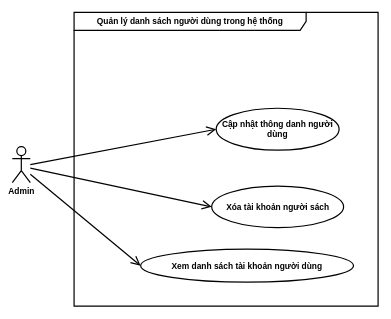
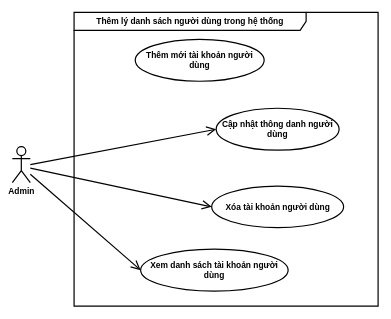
node "Quản lý danh sách người dùng trong hệ thống": label "Quản lý danh sách người dùng trong hệ thống" -> "Thêm lý danh sách người dùng trong hệ thống"
node "Thêm mới tài khoản người dùng": added
node "Xóa tài khoản người sách": label "Xóa tài khoản người sách" -> "Xóa tài khoản người dùng"
node "Xem danh sách tài khoản người dùng": size 213x33 -> 148x42
